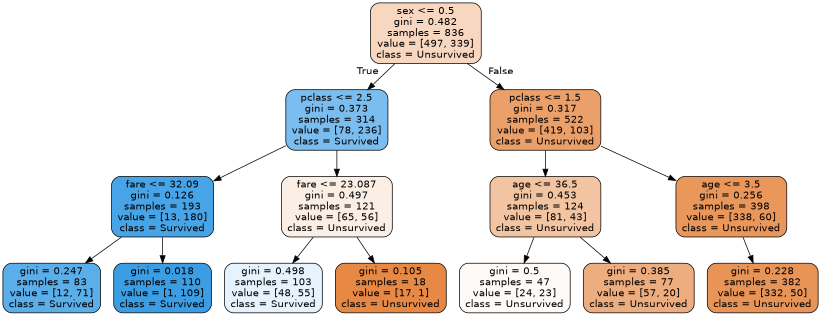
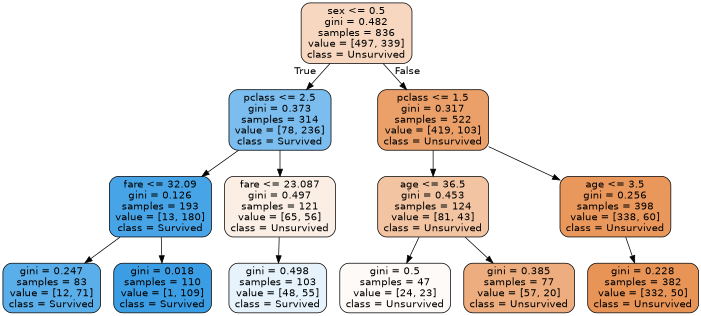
node "gini = 0.105 samples = 18 value = [17, 1] class = Unsurvived": removed
